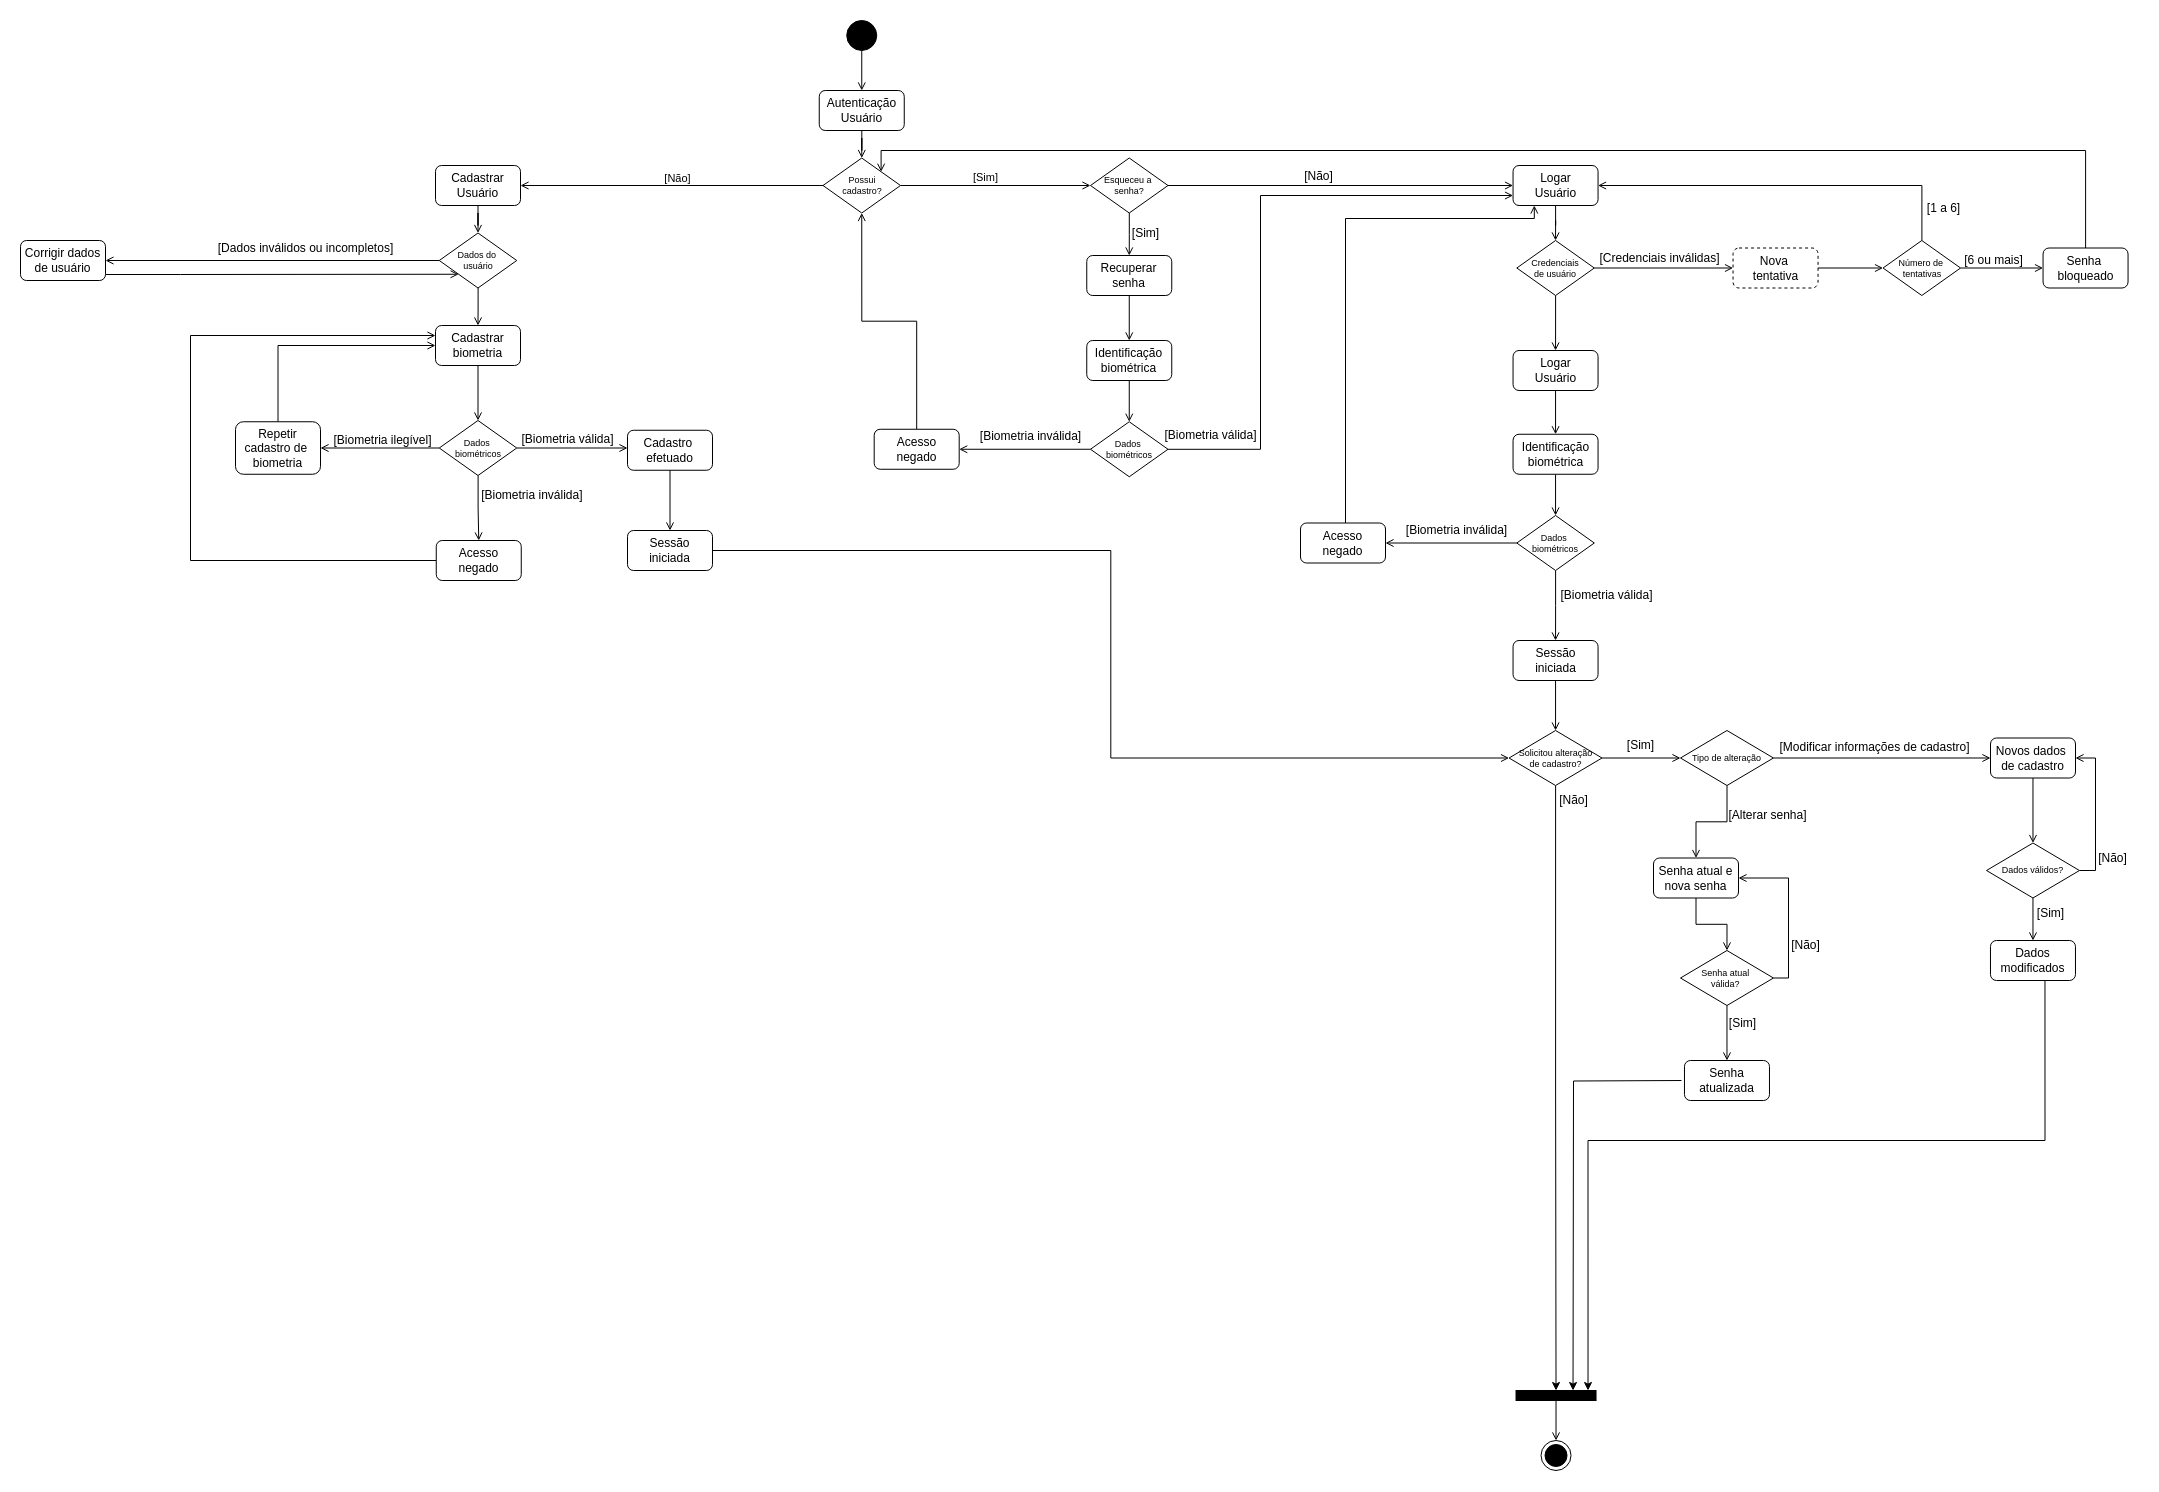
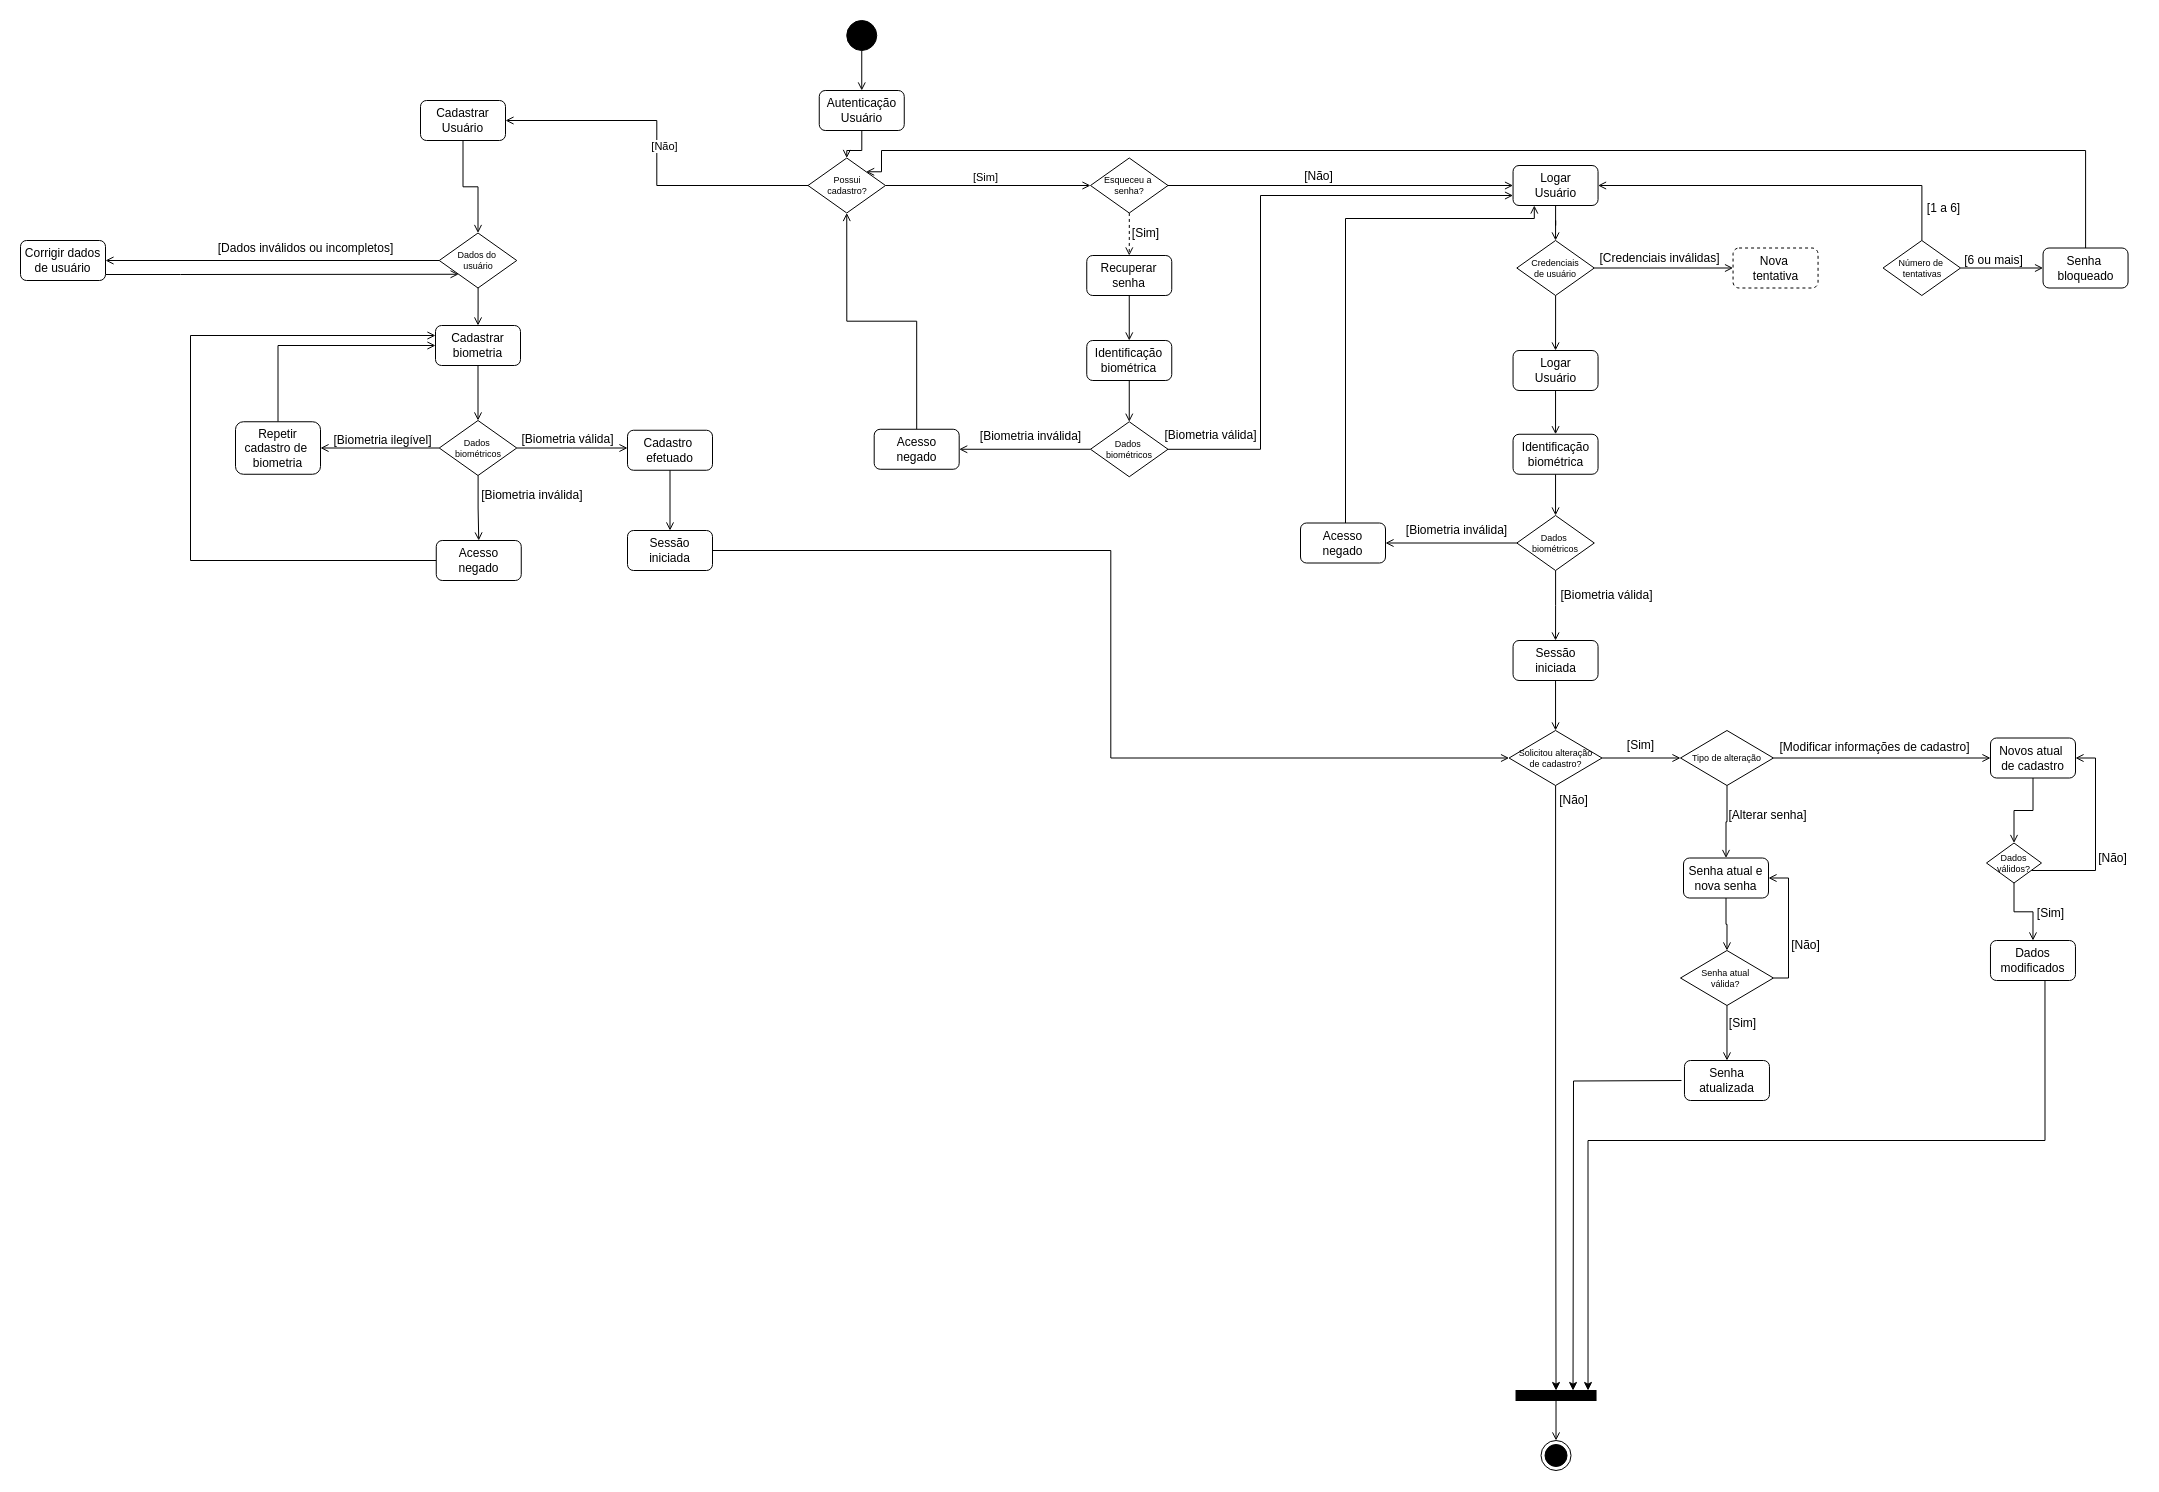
node "Cadastrar Usuário": moved (478, 186) -> (463, 121)
node "Possui cadastro?": moved (862, 186) -> (847, 186)
edge "Esqueceu a senha?" -> "Recuperar senha": style solid -> dashed
edge "Nova tentativa" -> "Número de tentativas": removed
node "Novos dados de cadastro": label "Novos dados de cadastro" -> "Novos atual de cadastro"
node "Dados válidos?": size 93x55 -> 55x40
node "Senha atual e nova senha": moved (1696, 878) -> (1726, 878)
